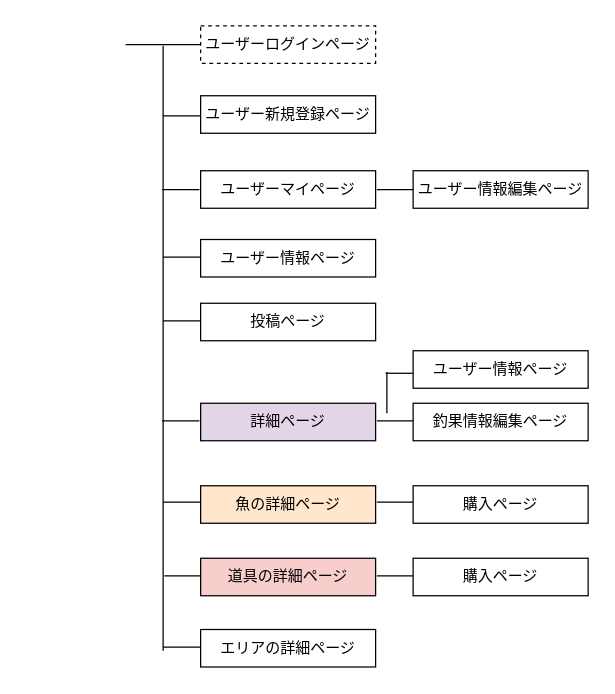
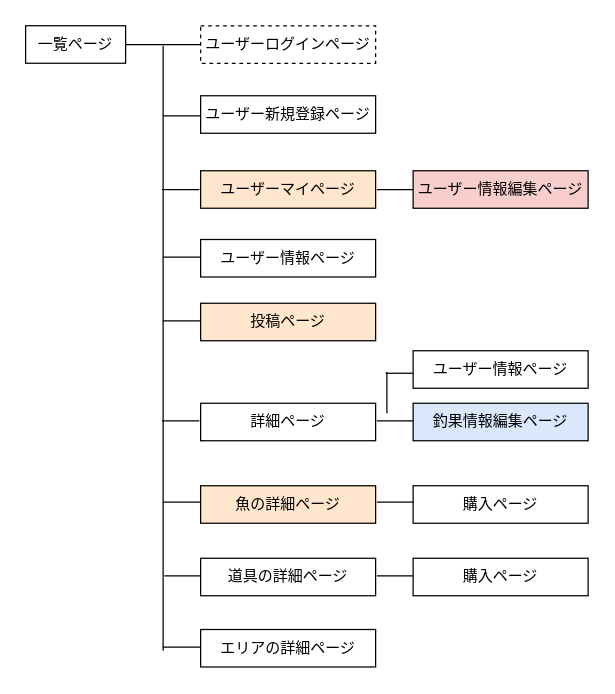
node "一覧ページ": added
node "ユーザーマイページ": fillcolor #ffffff -> #ffe6cc
node "ユーザー情報編集ページ": fillcolor #ffffff -> #f8cecc
node "投稿ページ": fillcolor #ffffff -> #ffe6cc
node "詳細ページ": fillcolor #e1d5e7 -> #ffffff
node "釣果情報編集ページ": fillcolor #ffffff -> #dae8fc
node "道具の詳細ページ": fillcolor #f8cecc -> #ffffff
